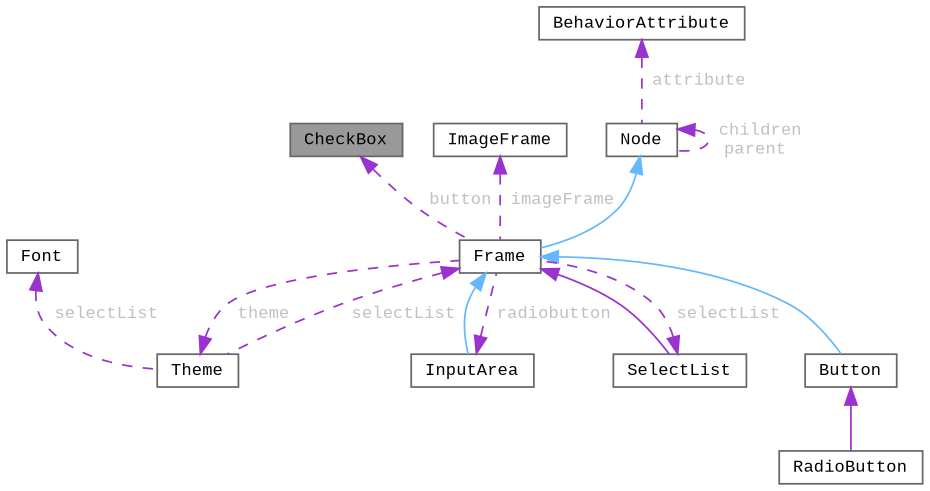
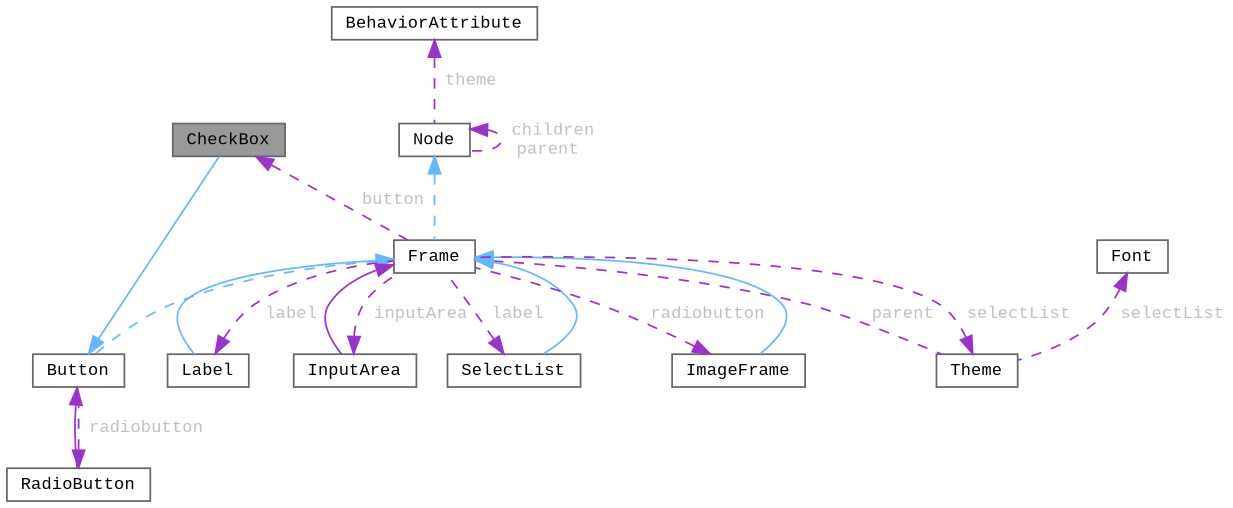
edge "Node" -> "BehaviorAttribute": label " attribute" -> " theme"
edge "Frame" -> "ImageFrame": label " imageFrame" -> " radiobutton"
edge "Frame" -> "Node": style solid -> dashed
edge "CheckBox" -> "Button": added
edge "ImageFrame" -> "Frame": added
edge "Button" -> "Frame": style solid -> dashed
edge "SelectList" -> "Frame": color darkorchid3 -> steelblue1
edge "Frame" -> "Theme": label " theme" -> " selectList"
edge "Theme" -> "Frame": label " selectList" -> " parent"
edge "Frame" -> "InputArea": label " radiobutton" -> " inputArea"
edge "Frame" -> "SelectList": label " selectList" -> " label"
edge "InputArea" -> "Frame": color steelblue1 -> darkorchid3
node "Label": added
edge "Button" -> "RadioButton": added, label "radiobutton"
